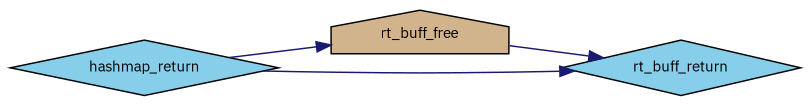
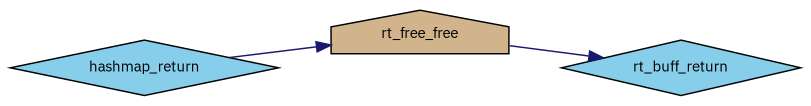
node "rt_buff_free": label "rt_buff_free" -> "rt_free_free"
edge "hashmap_return" -> "rt_buff_return": removed
